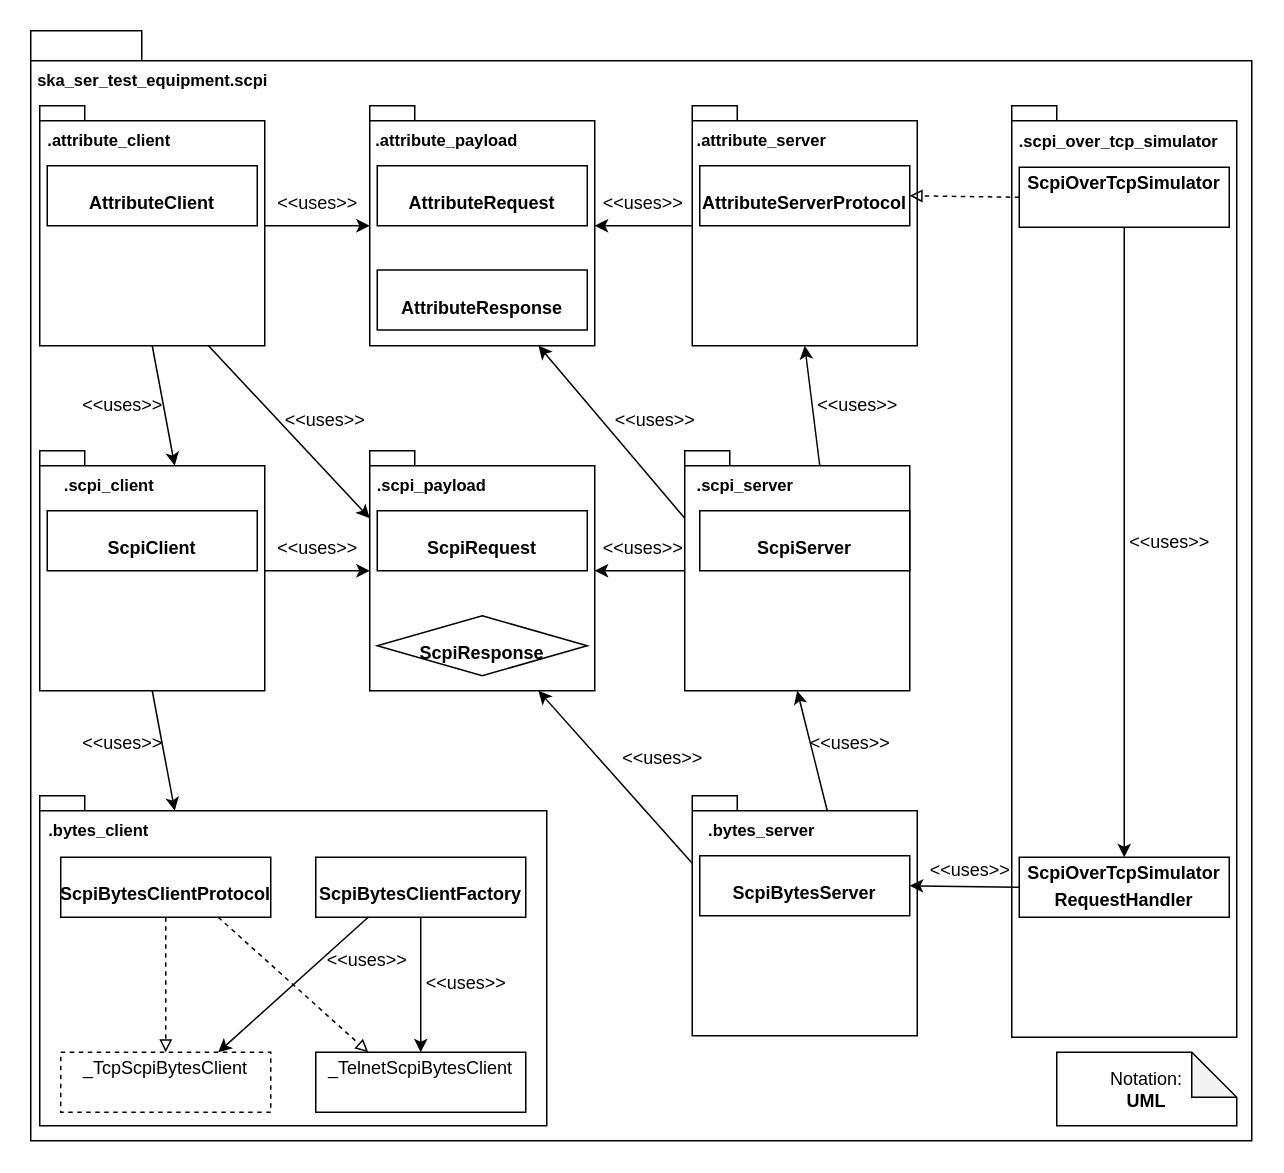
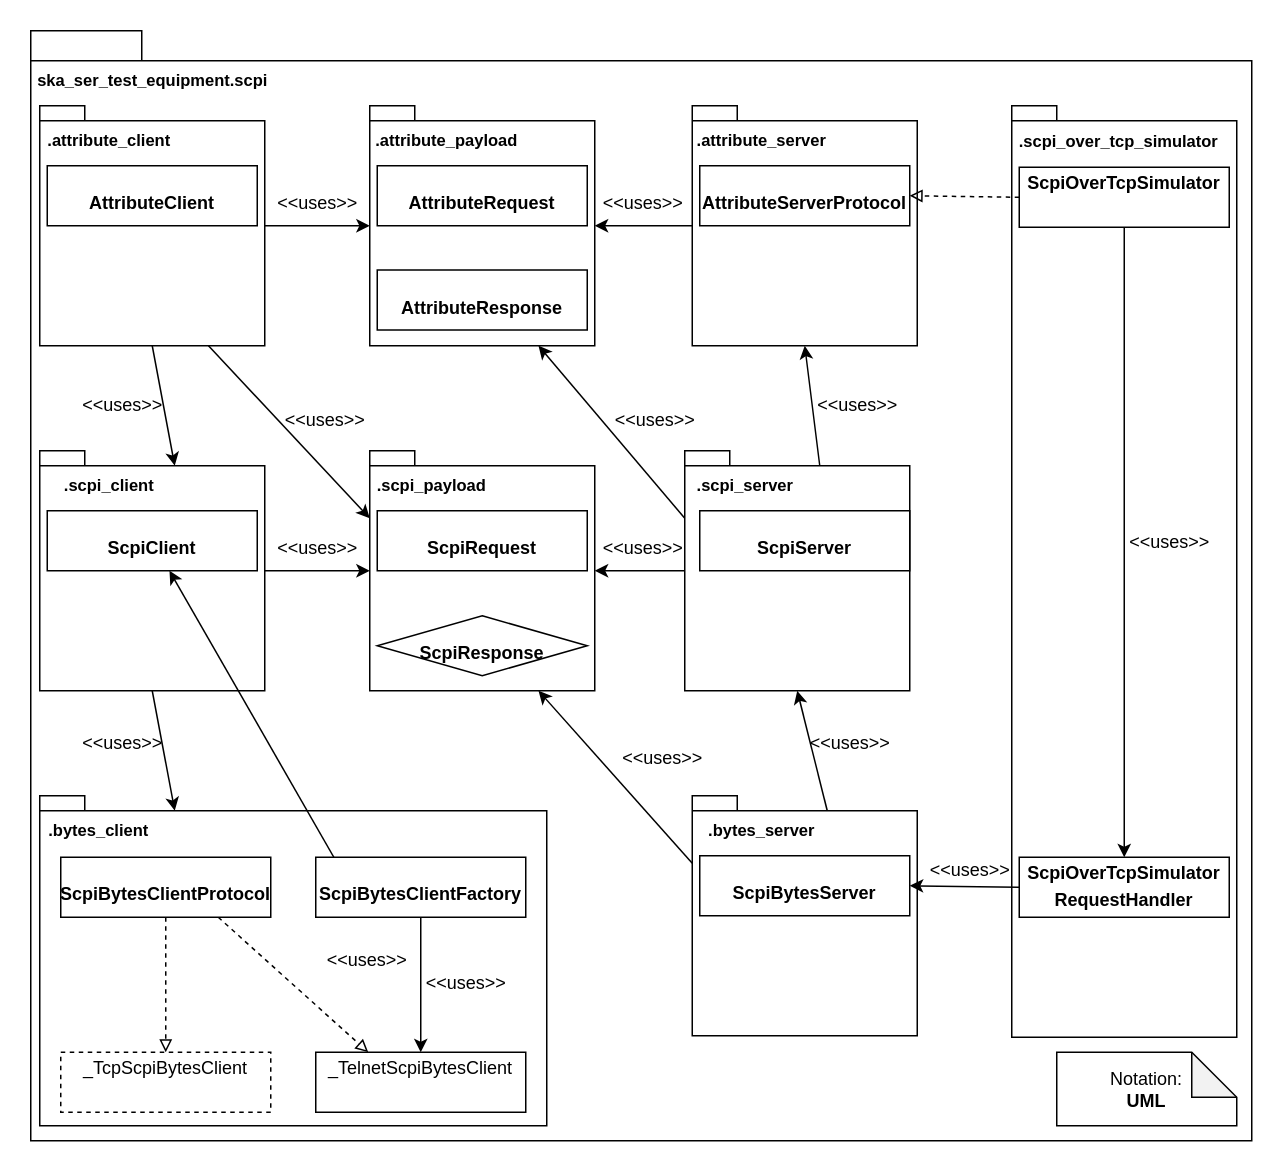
edge "ScpiBytesClientFactory" -> "_TcpScpiBytesClient": now "ScpiBytesClientFactory" -> "ScpiClient"
